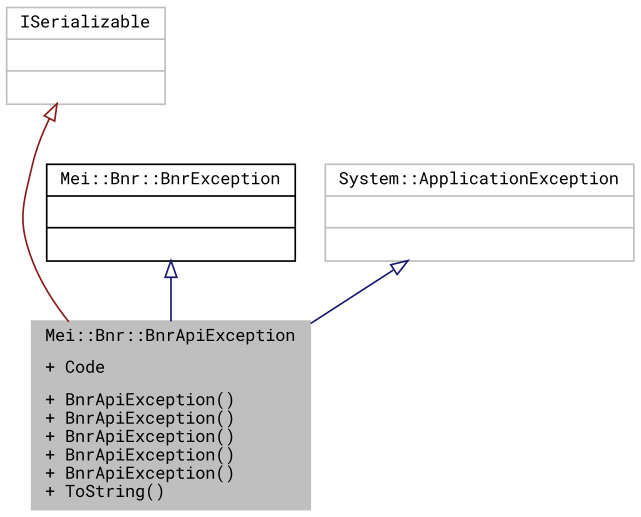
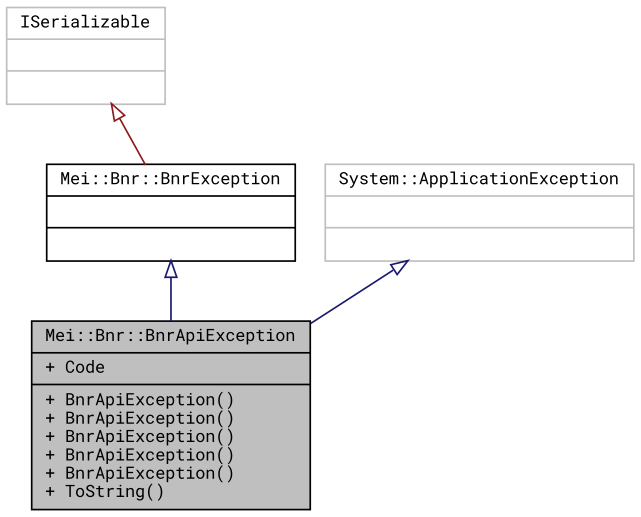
edge "Mei::Bnr::BnrApiException" -> "ISerializable": now "Mei::Bnr::BnrException" -> "ISerializable"
node "Mei::Bnr::BnrApiException": color grey75 -> black
